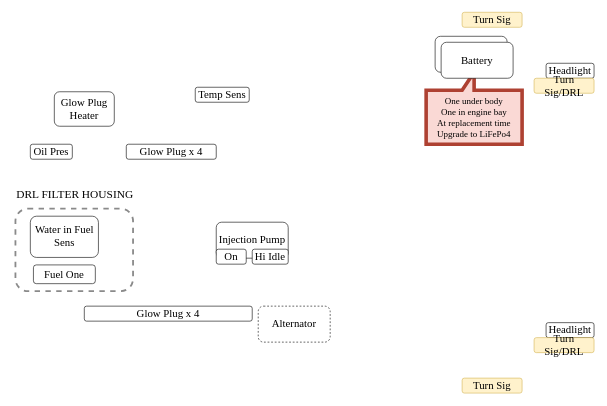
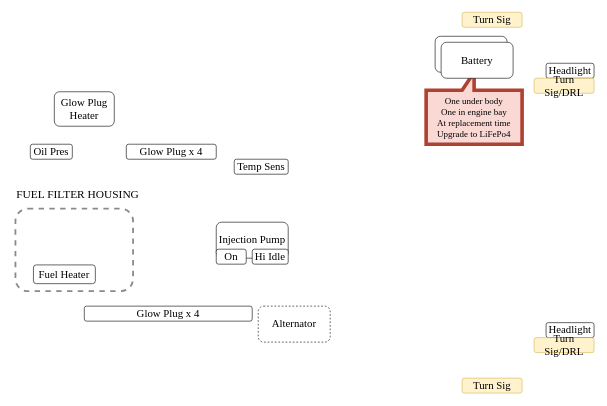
node "Temp Sens": moved (222, 95) -> (261, 167)
node "DRL FILTER HOUSING": label "DRL FILTER HOUSING" -> "FUEL FILTER HOUSING"
node "Water in Fuel Sens": removed
node "Fuel One": label "Fuel One" -> "Fuel Heater"
